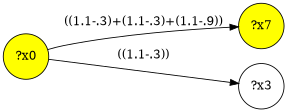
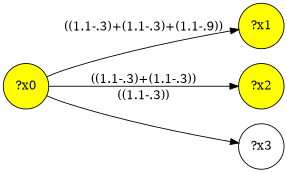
node "?x7": label "?x7" -> "?x1"
node "?x2": added
